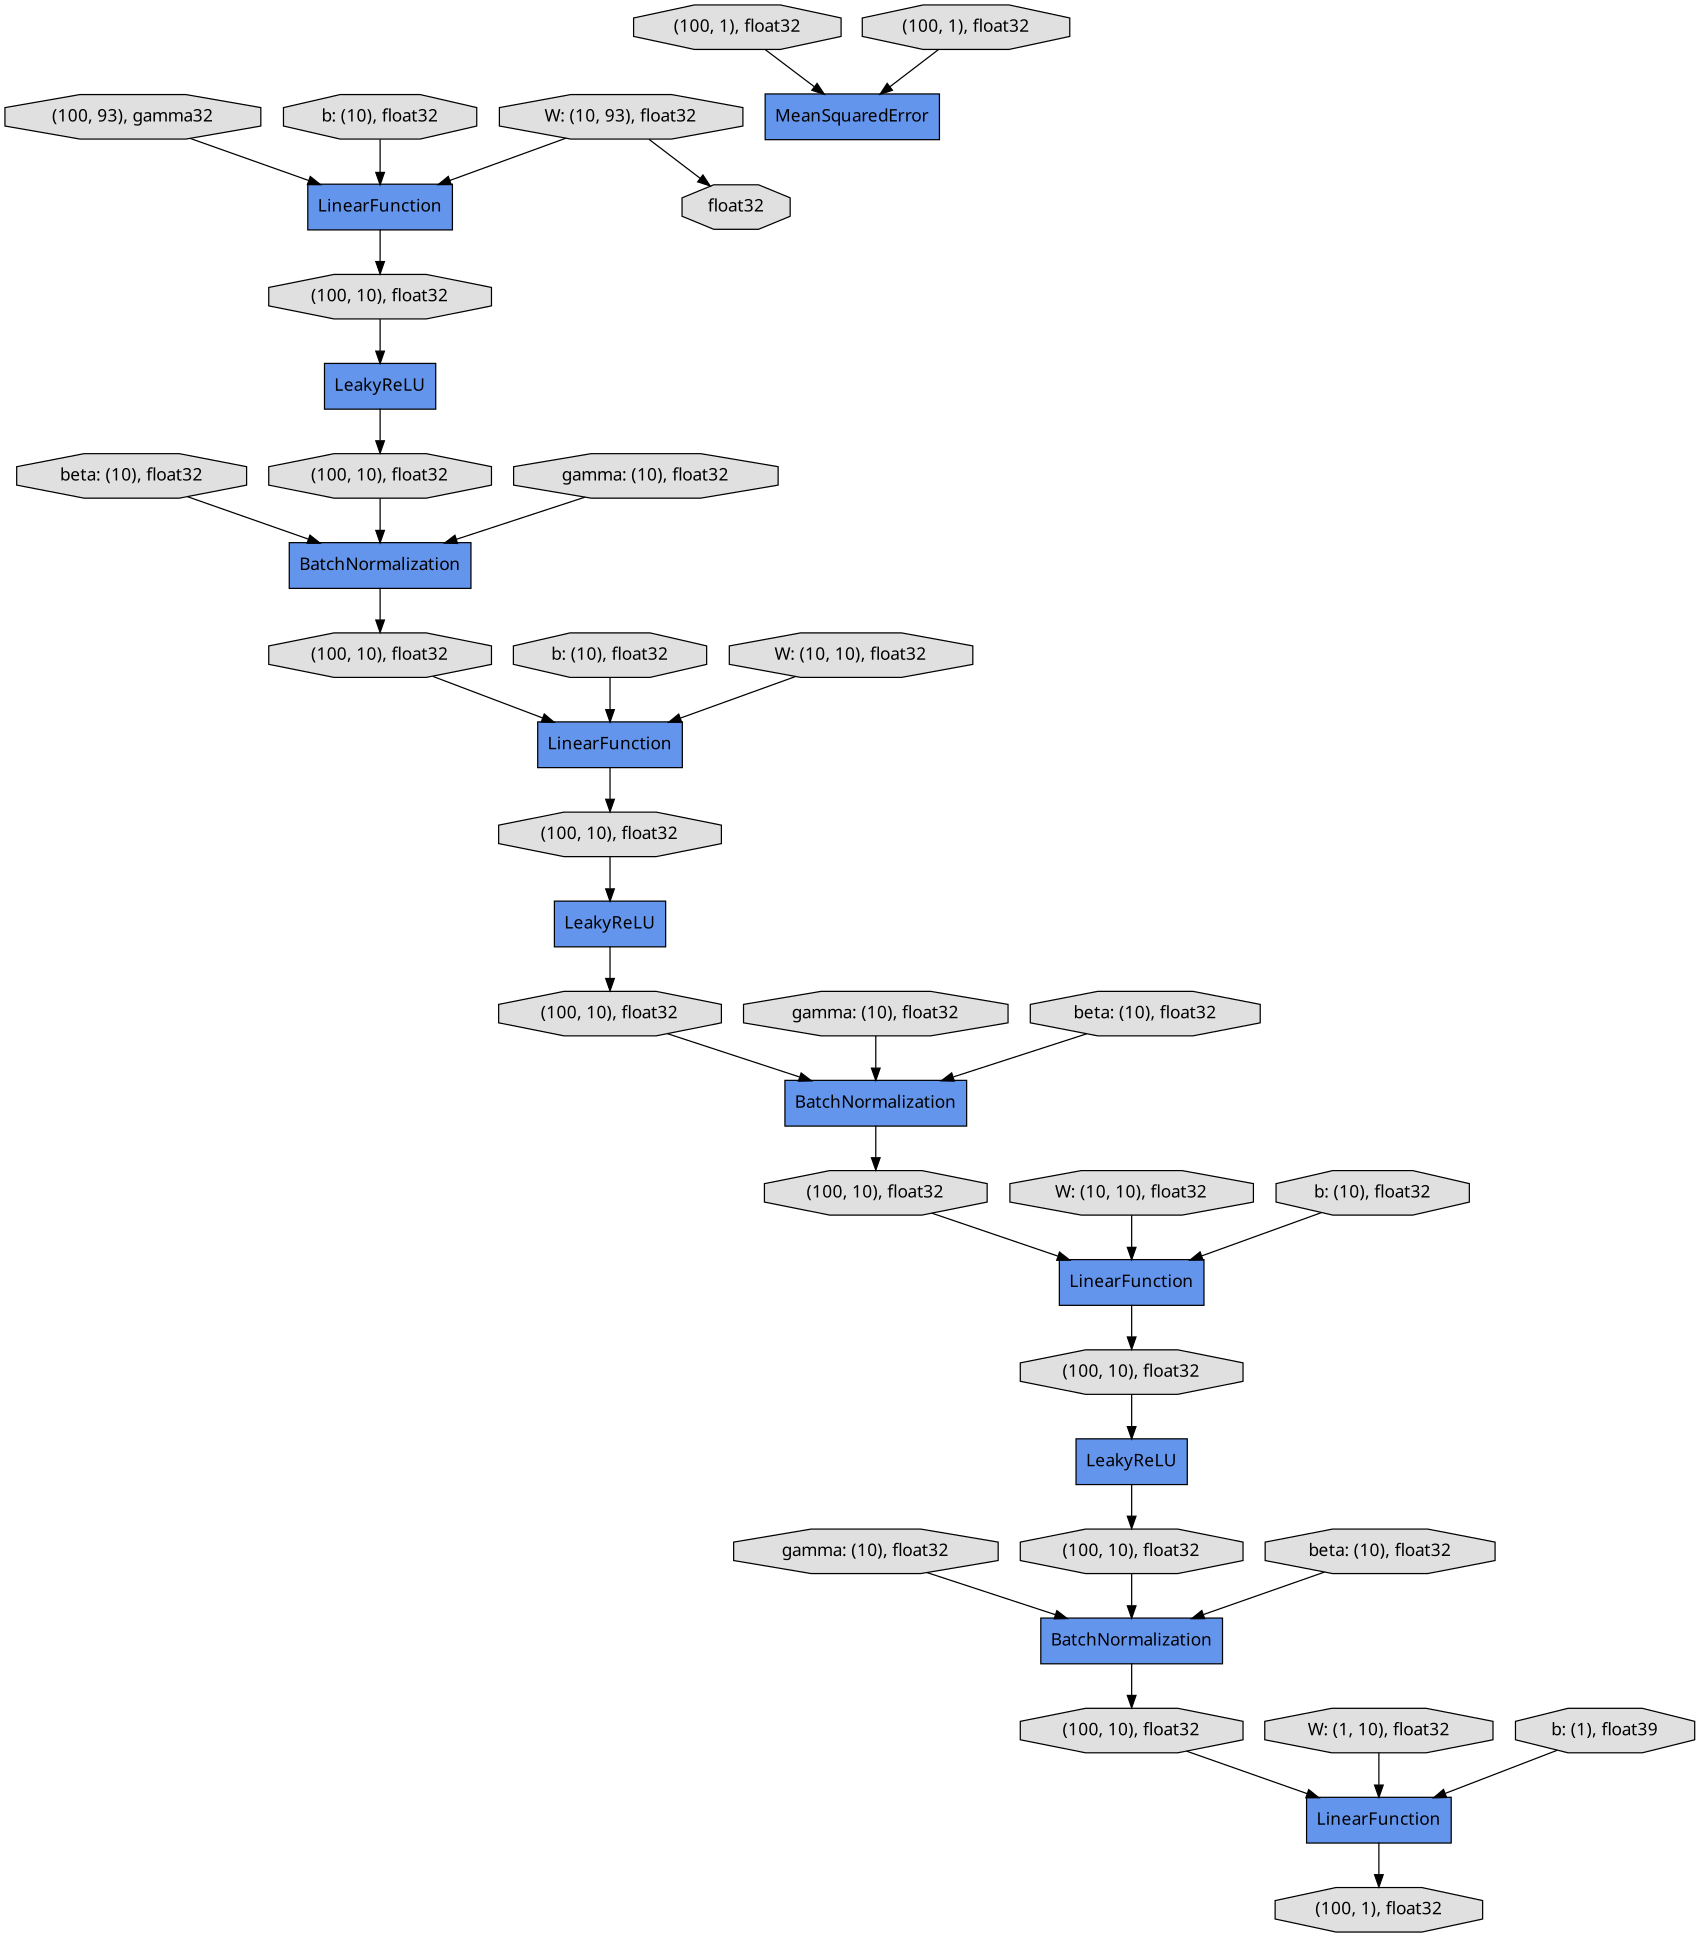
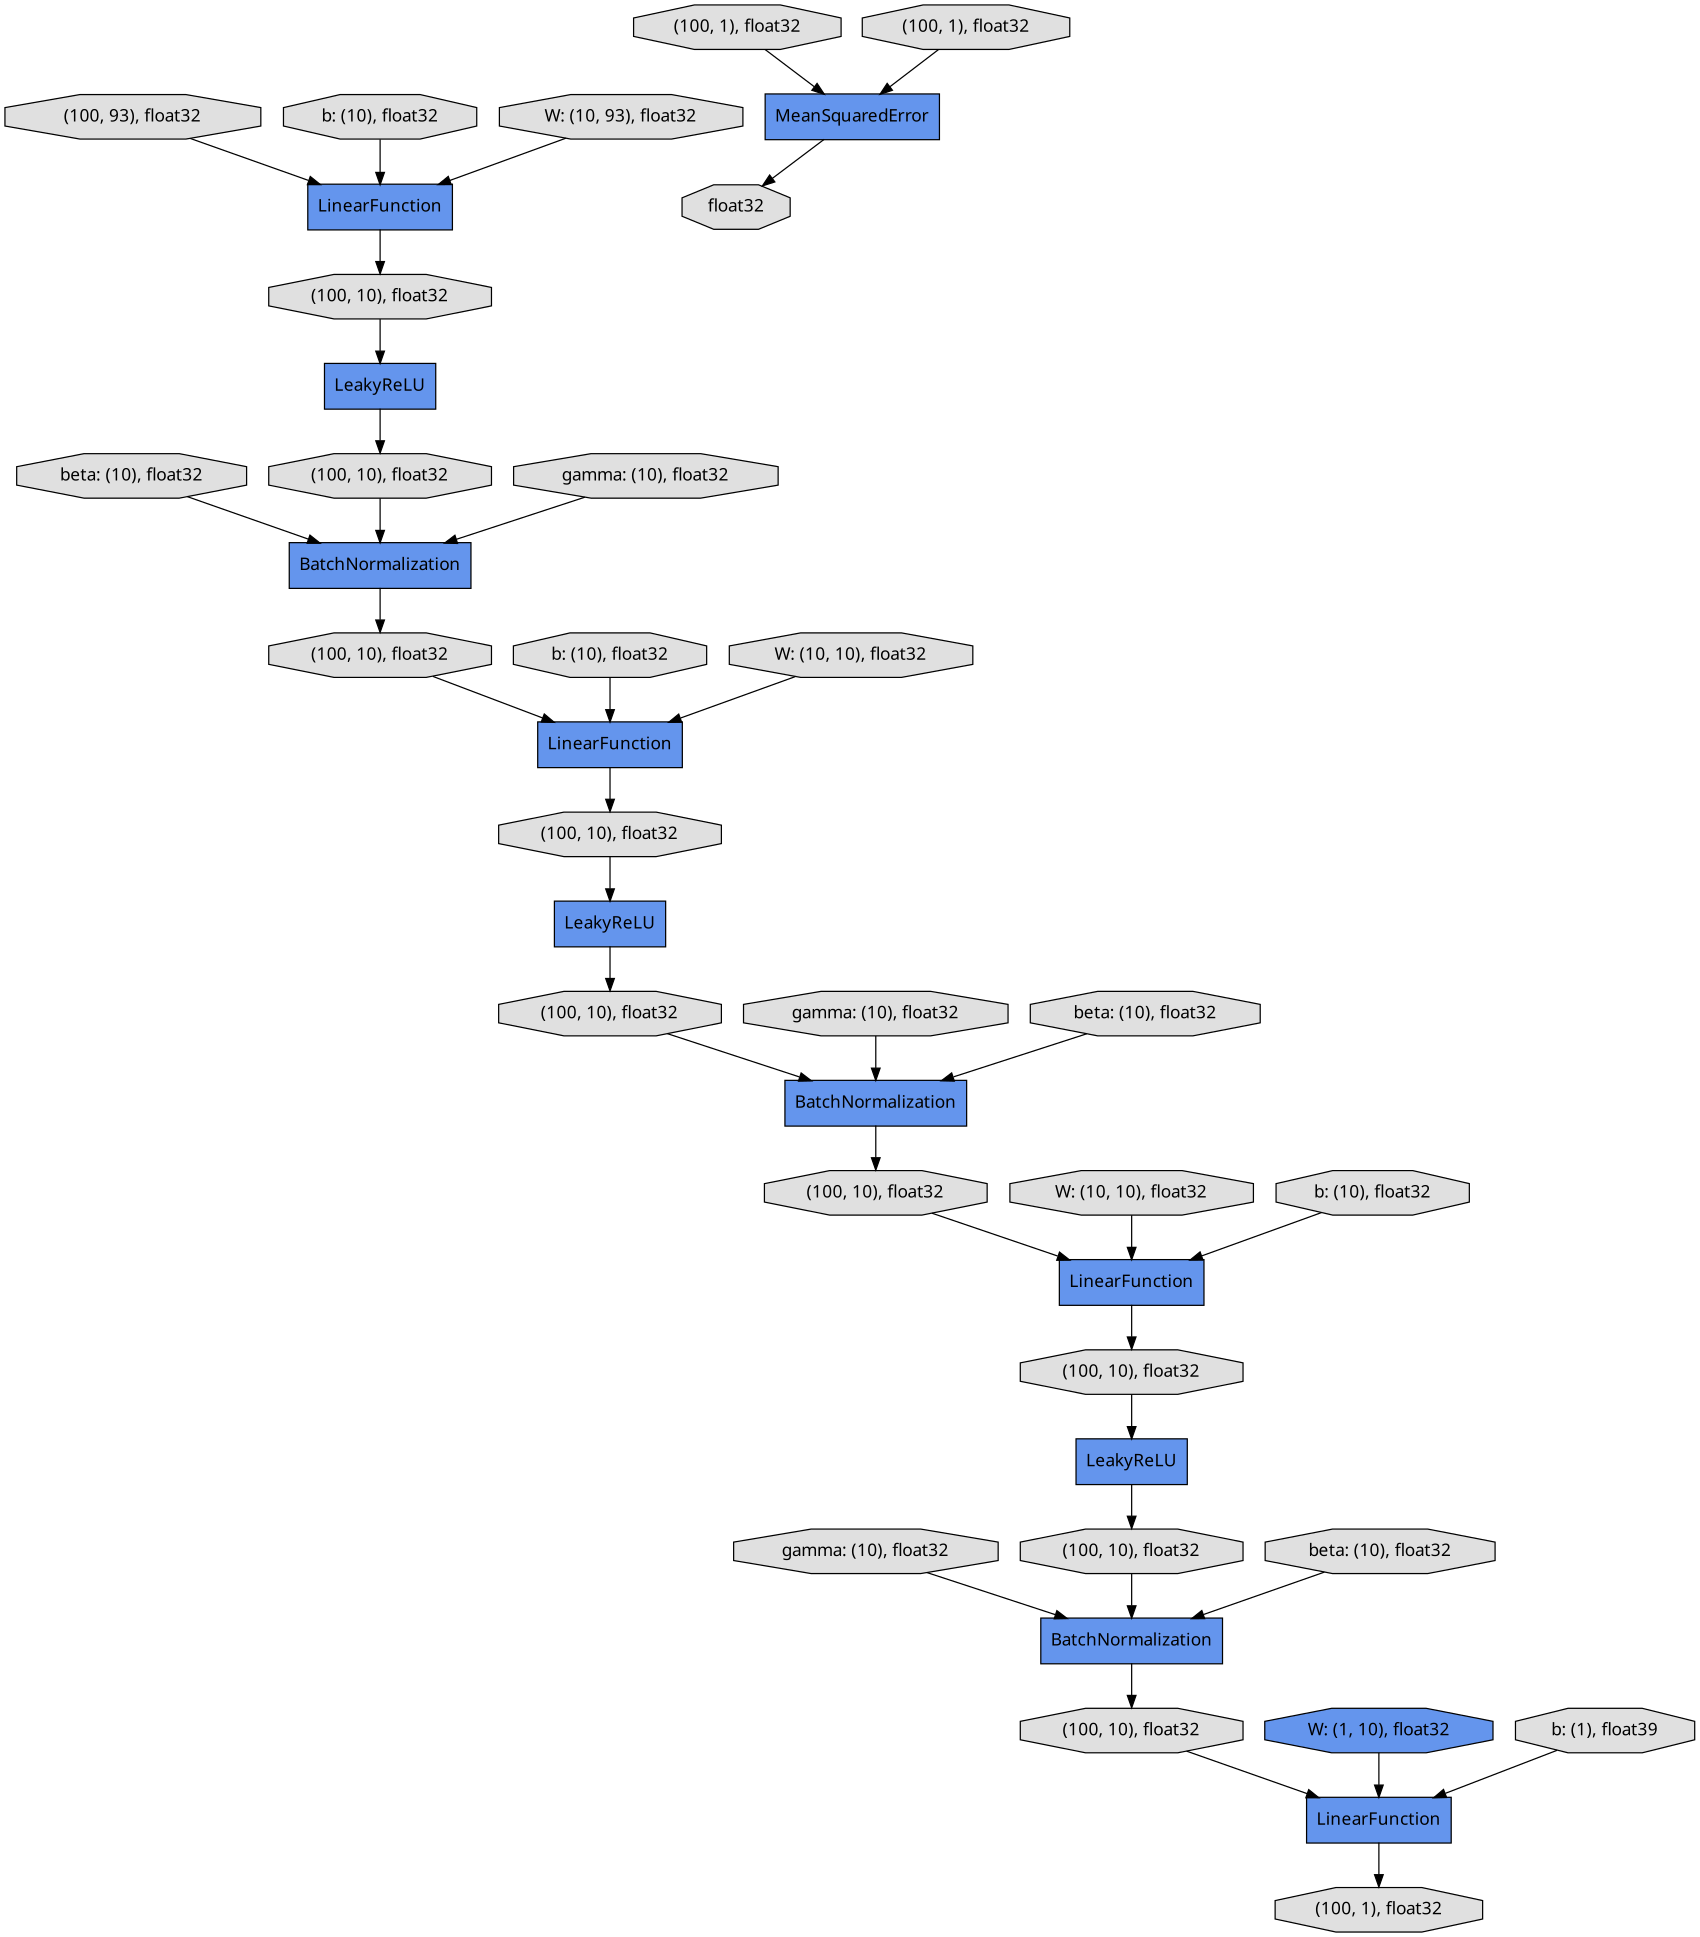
node "(100, 93), gamma32": label "(100, 93), gamma32" -> "(100, 93), float32"
edge "W: (10, 93), float32" -> "float32": now "MeanSquaredError" -> "float32"
node "W: (1, 10), float32": fillcolor #e0e0e0 -> #6495ed
